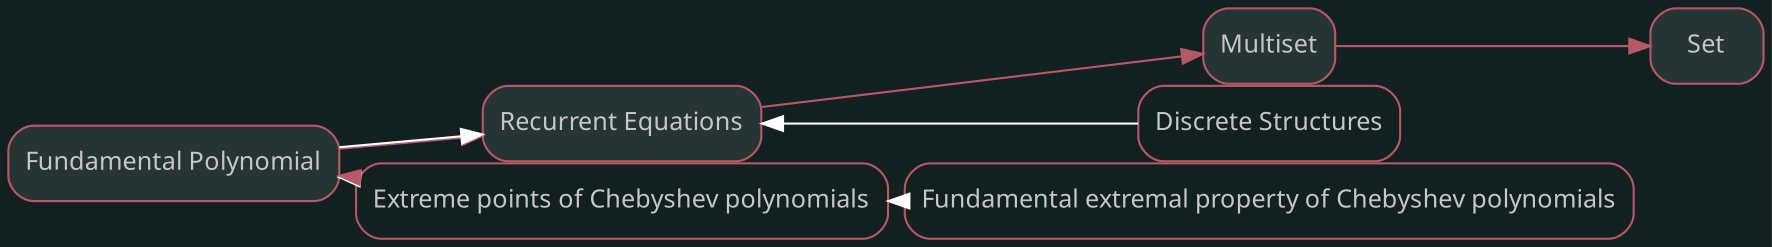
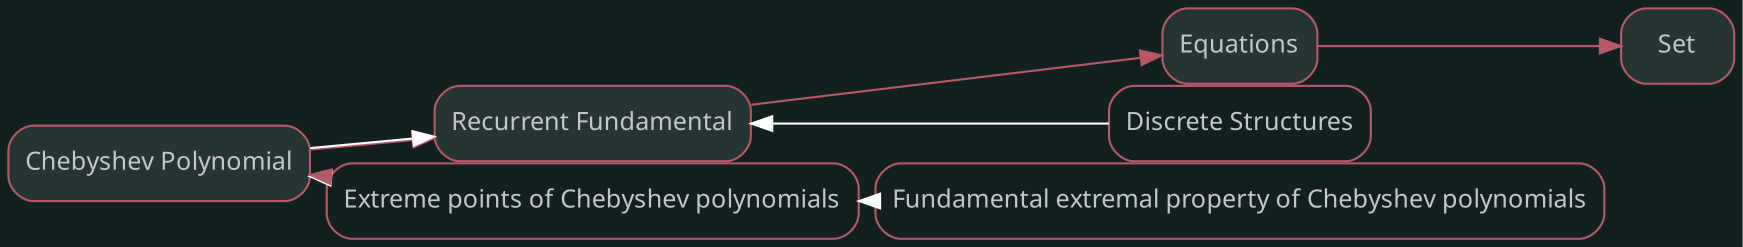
node "Multiset": label "Multiset" -> "Equations"
node "Recurrent Equations": label "Recurrent Equations" -> "Recurrent Fundamental"
node "Fundamental Polynomial": label "Fundamental Polynomial" -> "Chebyshev Polynomial"
